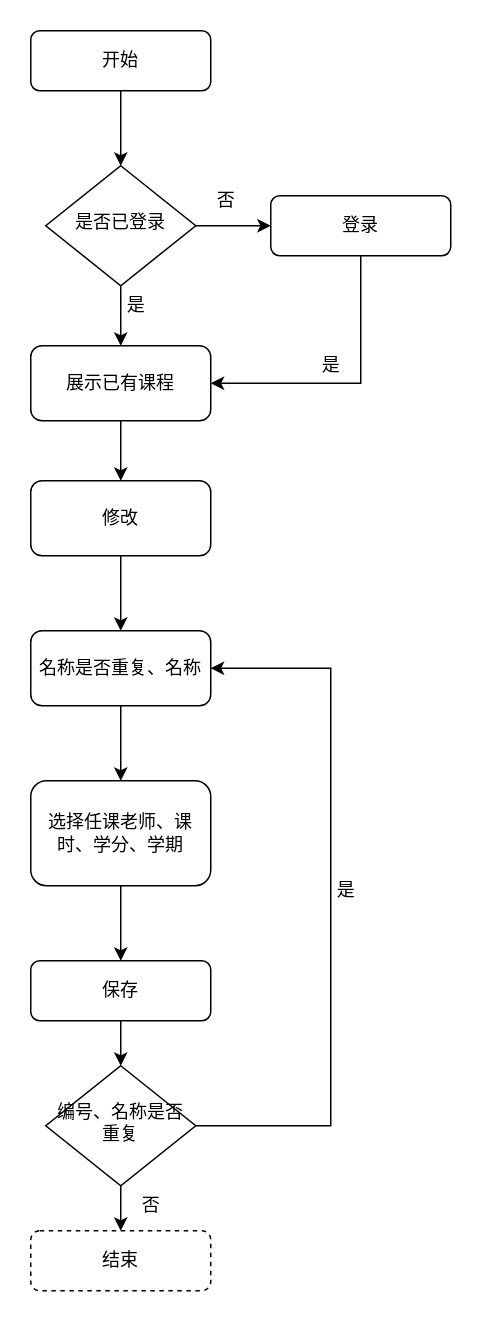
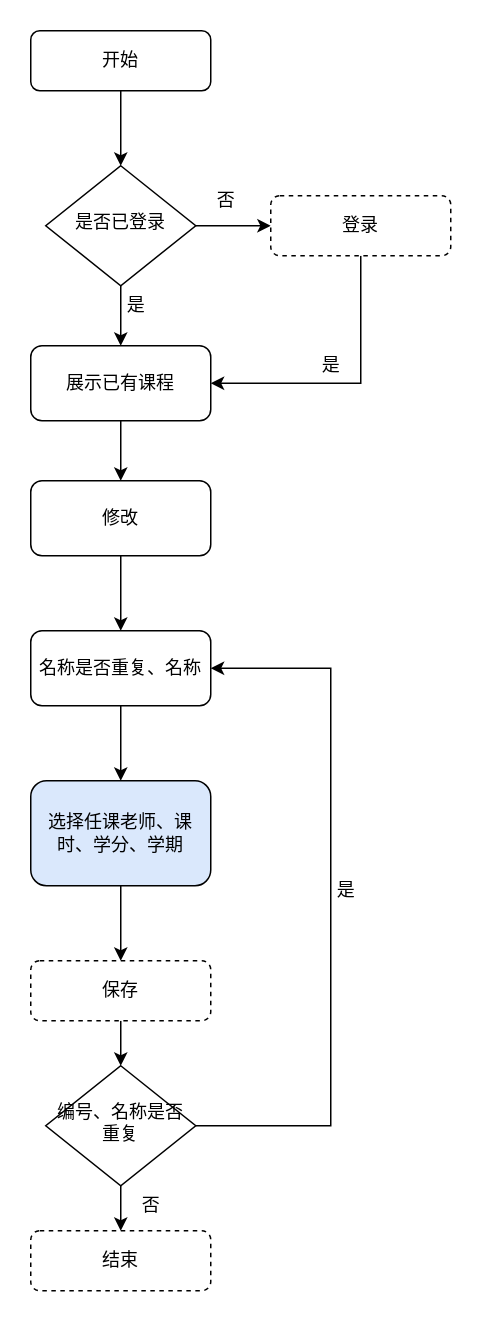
node "登录": style solid -> dashed
node "选择任课老师、课时、学分、学期": fillcolor #ffffff -> #dae8fc
node "保存": style solid -> dashed
